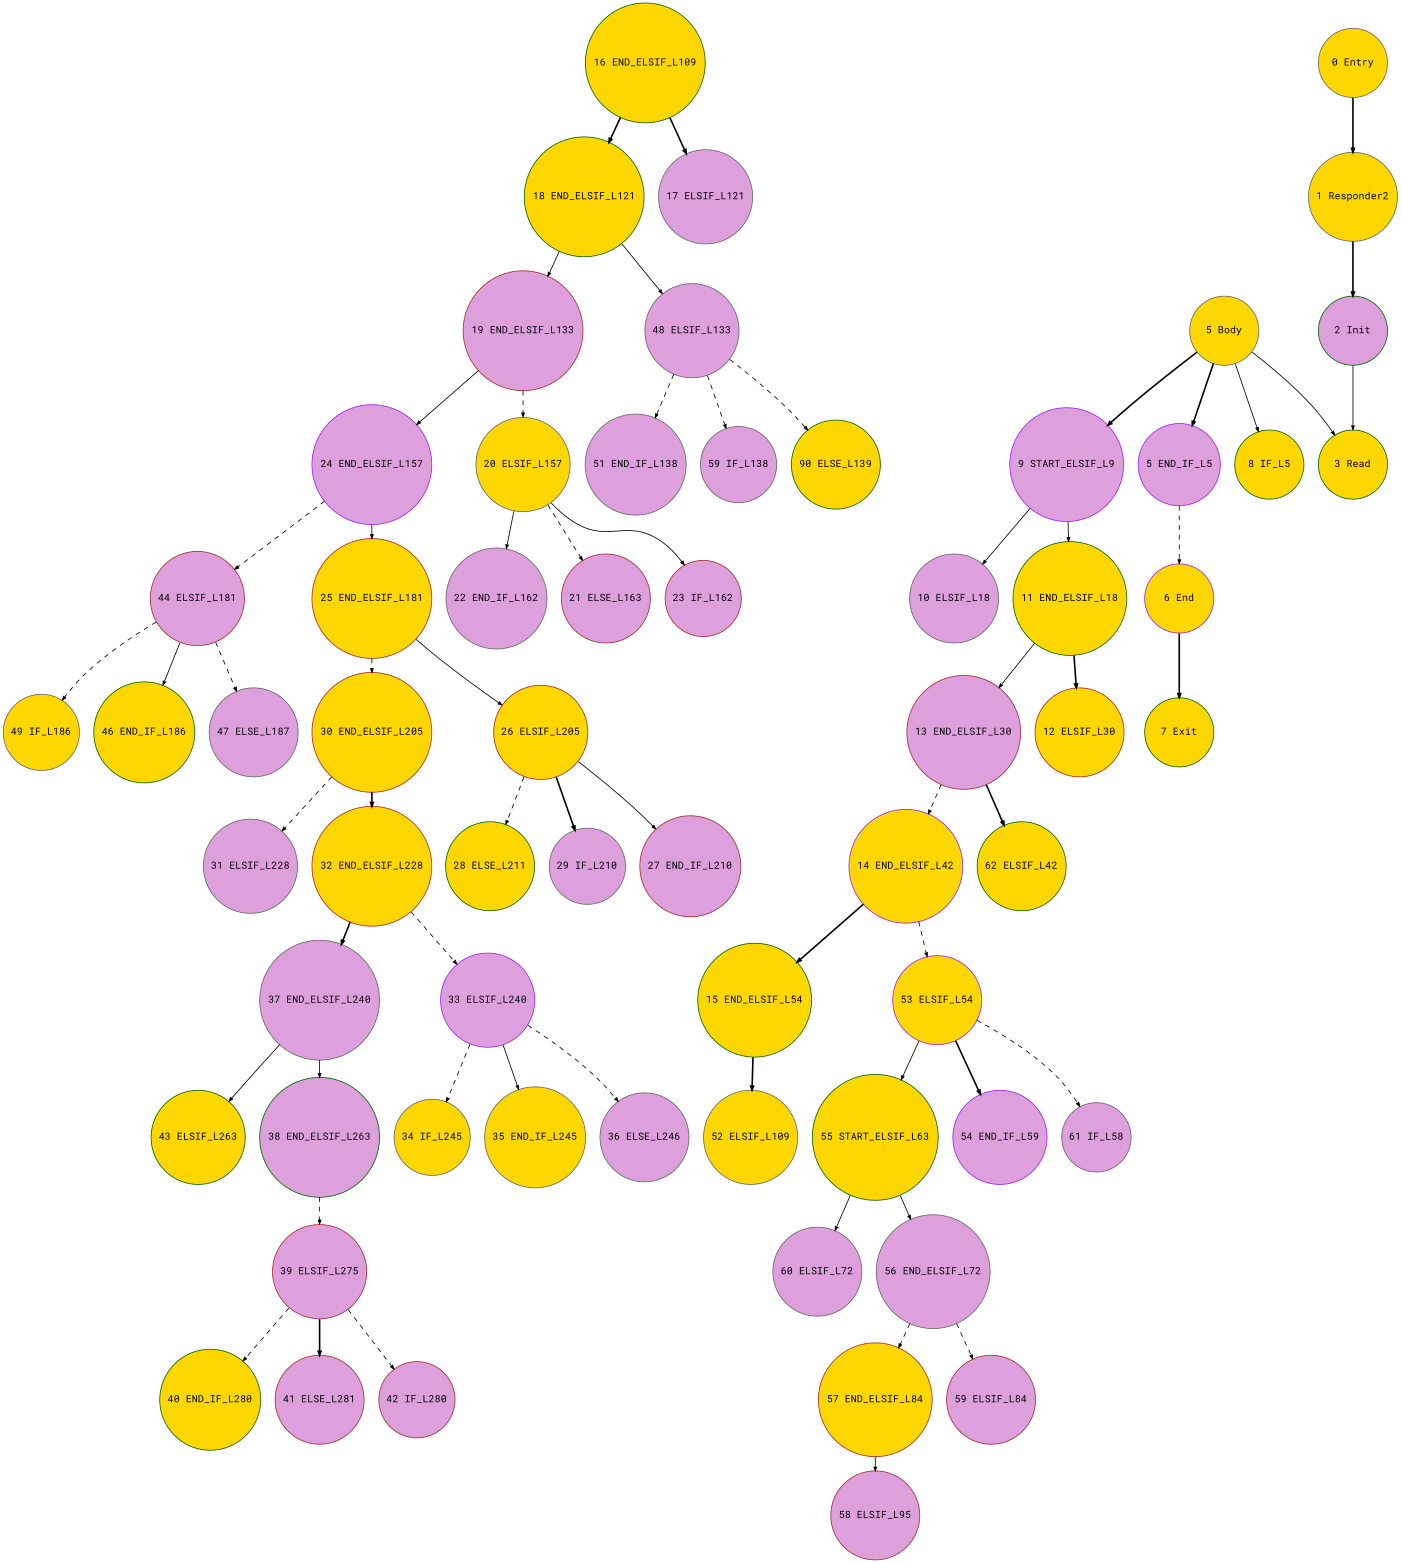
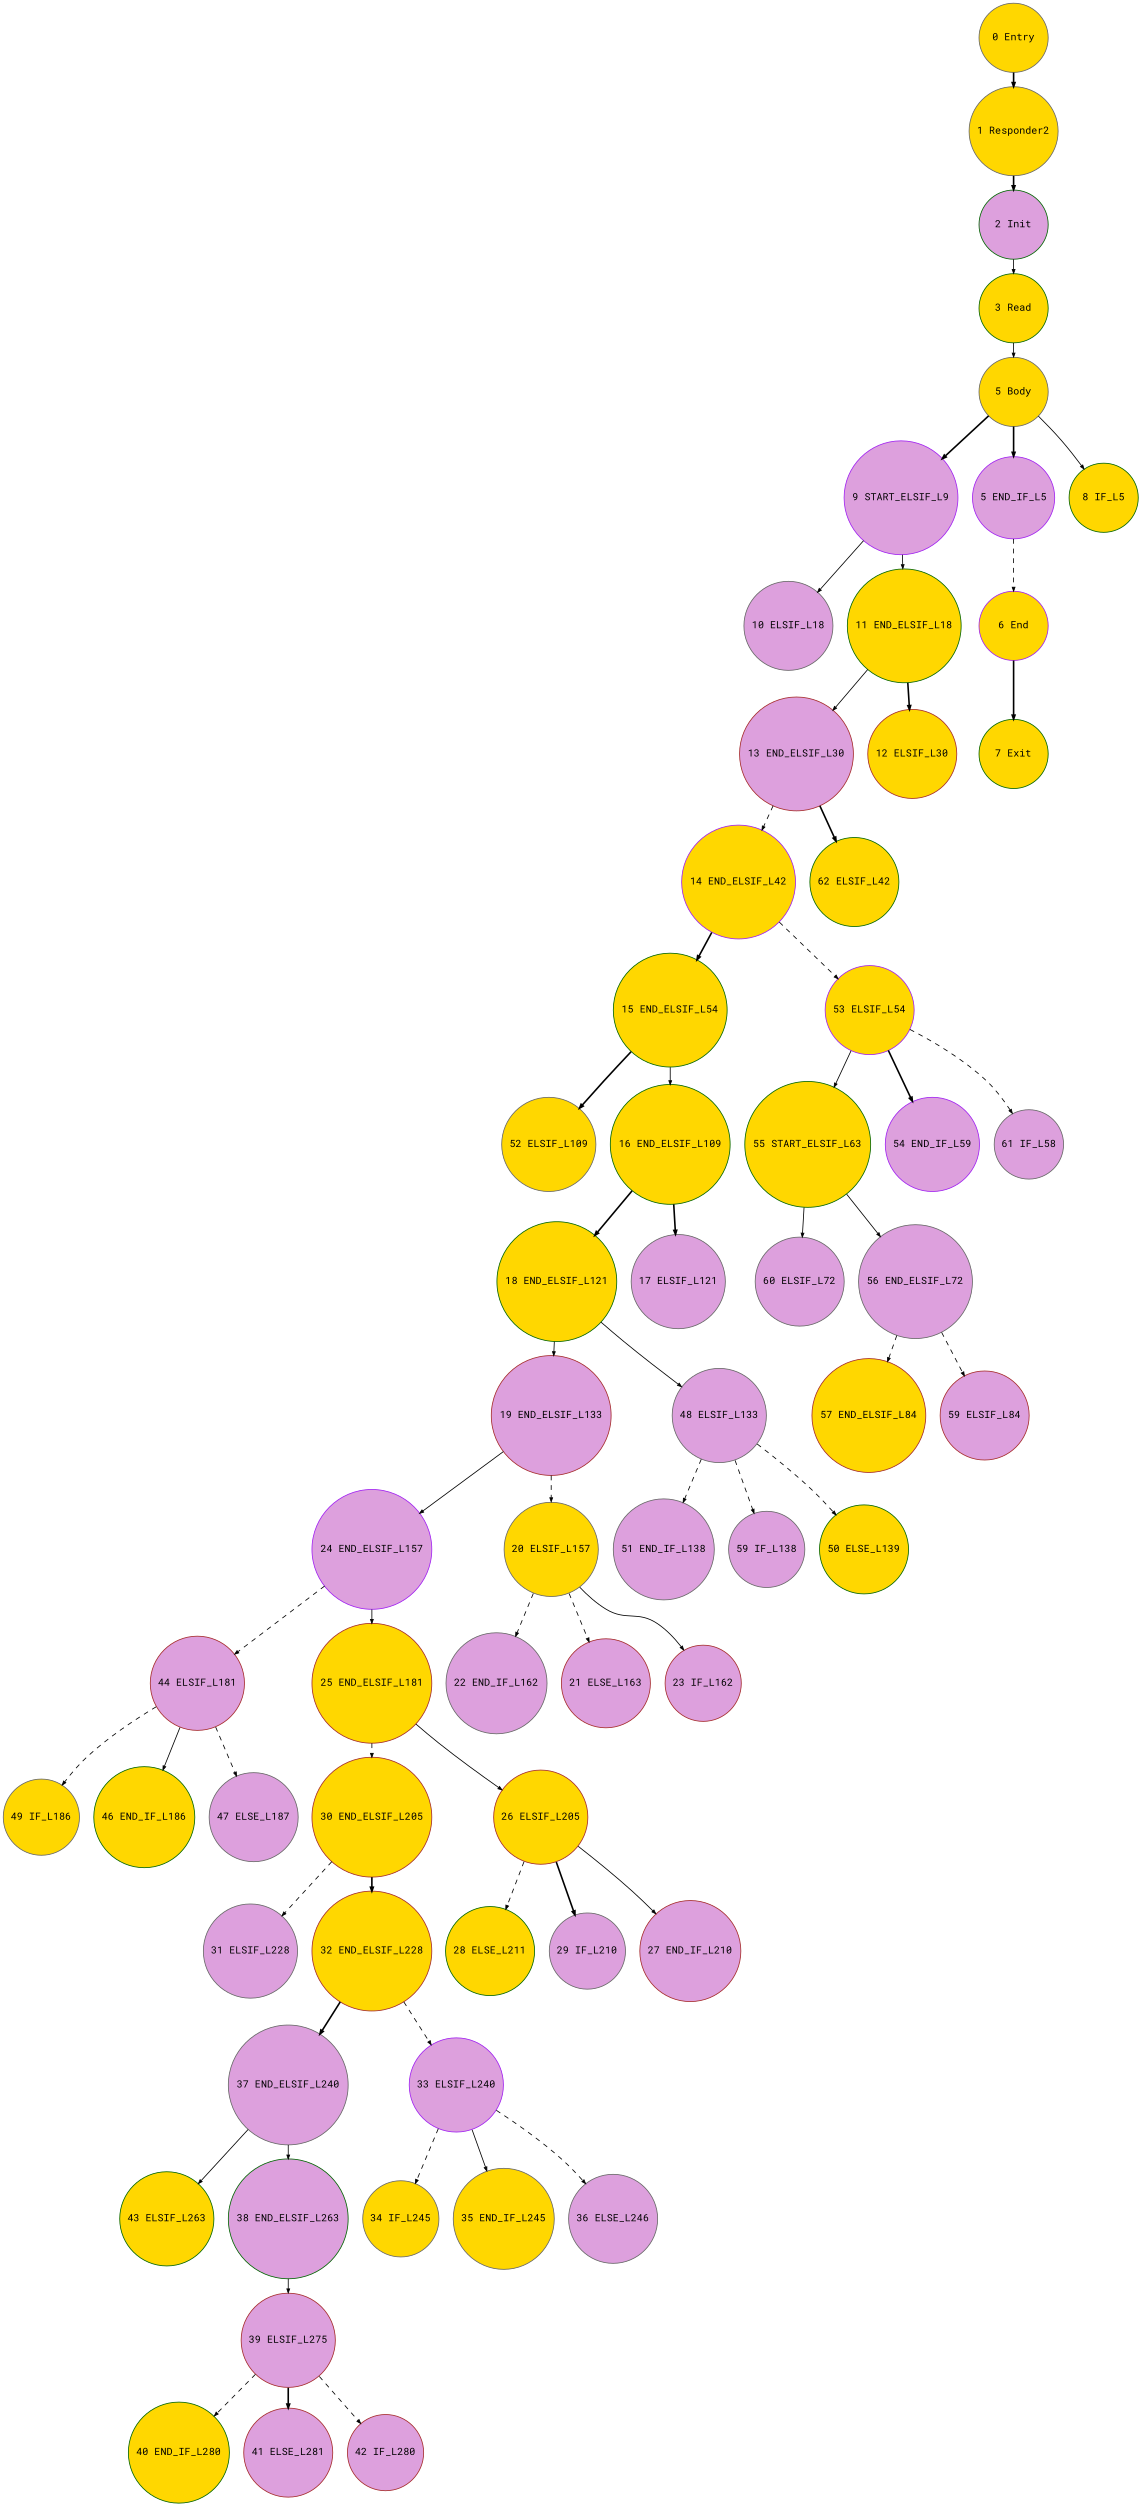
edge "5 Body" -> "3 Read": reversed
node "90 ELSE_L139": label "90 ELSE_L139" -> "50 ELSE_L139"
edge "20 ELSIF_L157" -> "22 END_IF_L162": style solid -> dashed
edge "15 END_ELSIF_L54" -> "16 END_ELSIF_L109": added
edge "38 END_ELSIF_L263" -> "39 ELSIF_L275": style dashed -> solid
node "58 ELSIF_L95": removed
